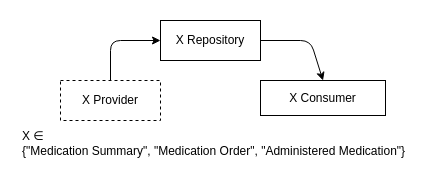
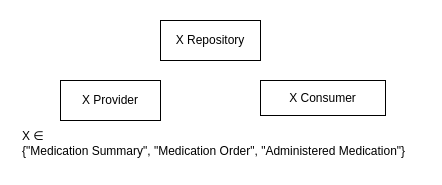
edge "X Repository" -> "X Consumer": removed
edge "X Provider" -> "X Repository": removed
node "X Provider": style dashed -> solid
